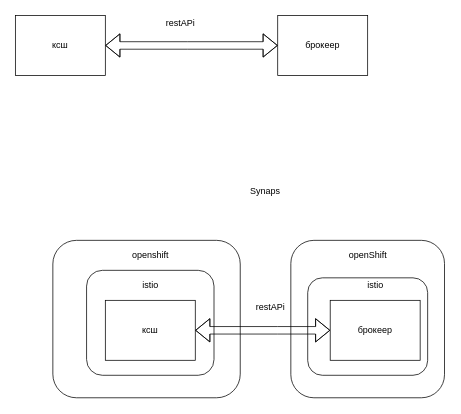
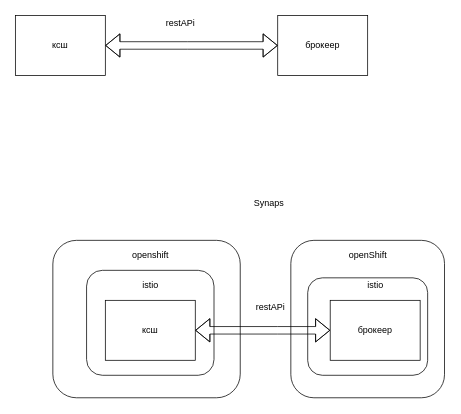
node "Synaps": moved (265, 192) -> (269, 203)
